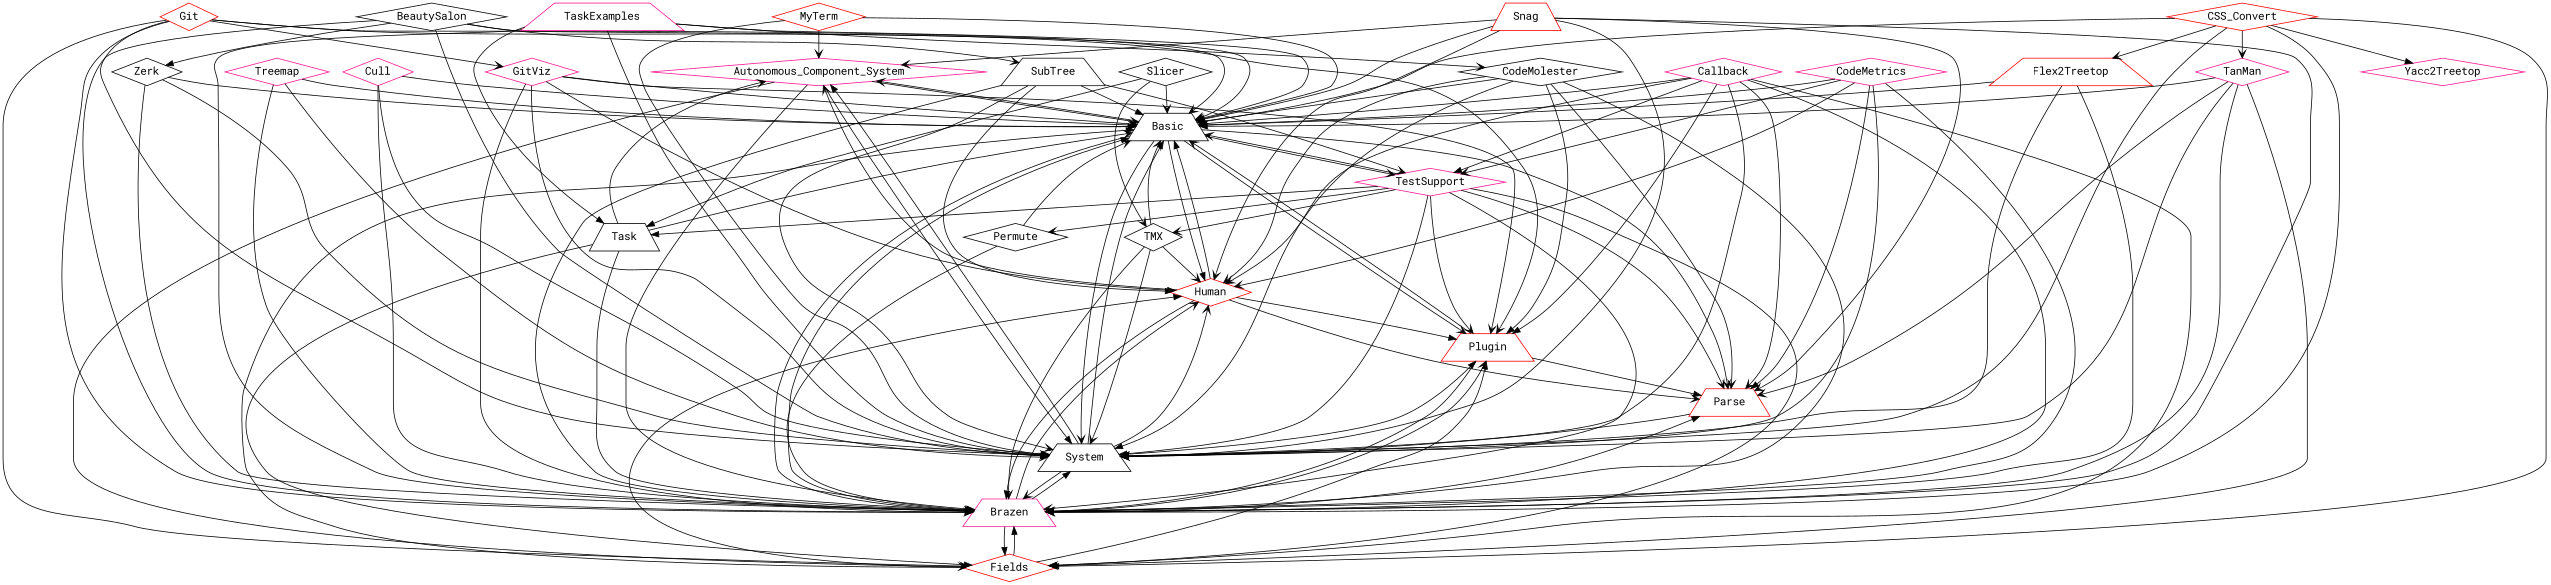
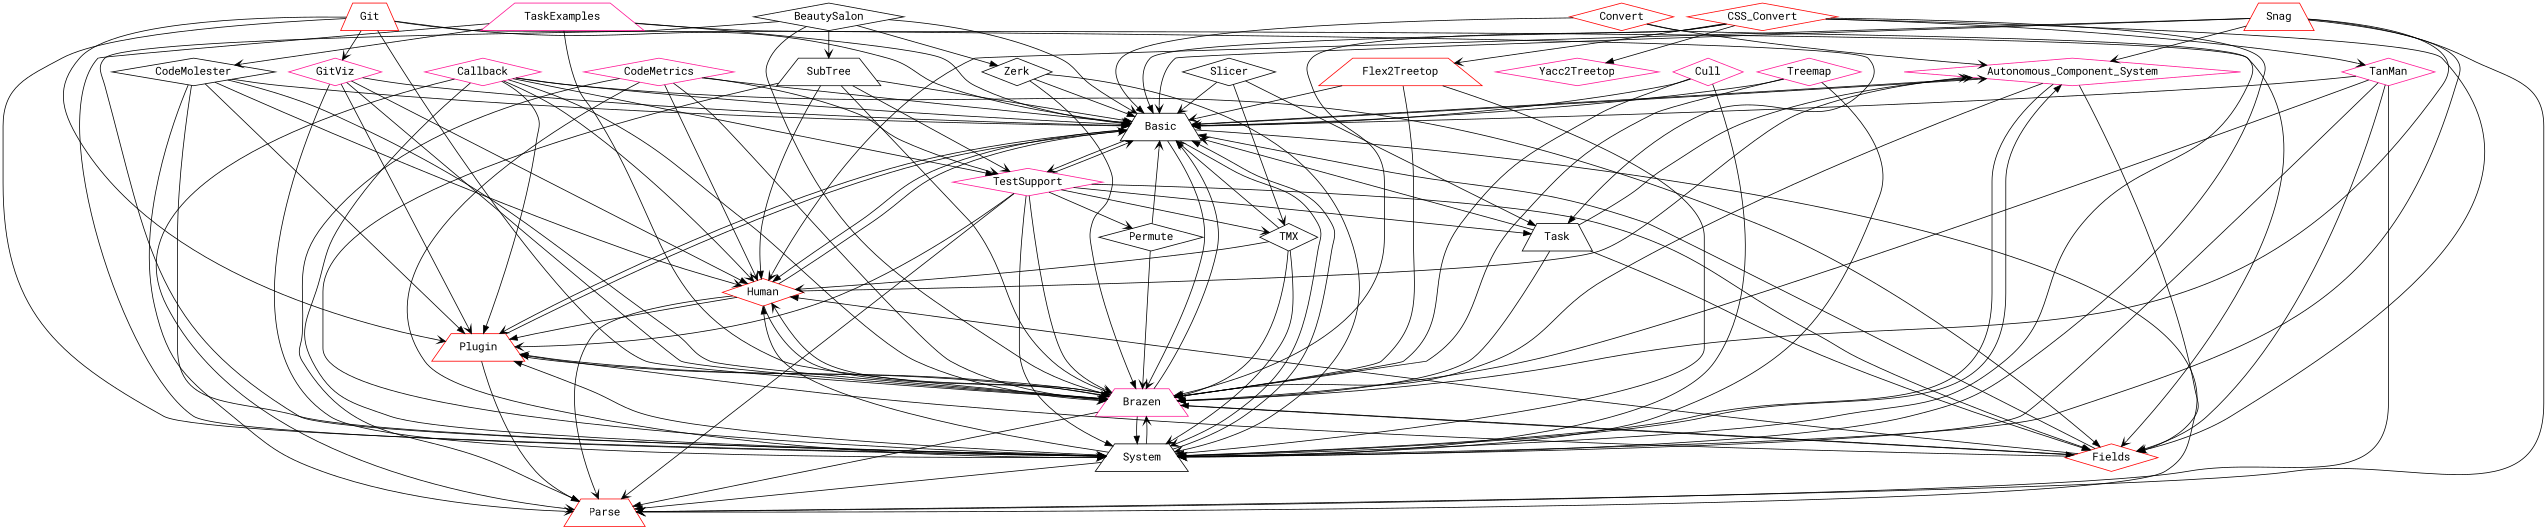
node "Git": shape diamond -> trapezium
node "MyTerm": label "MyTerm" -> "Convert"
edge "System" -> "Human": arrowhead vee -> normal
edge "Parse" -> "System": reversed
